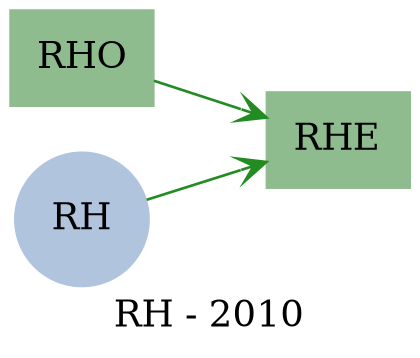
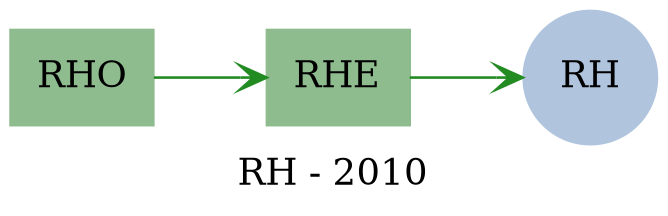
edge "RH" -> "RHE": reversed
